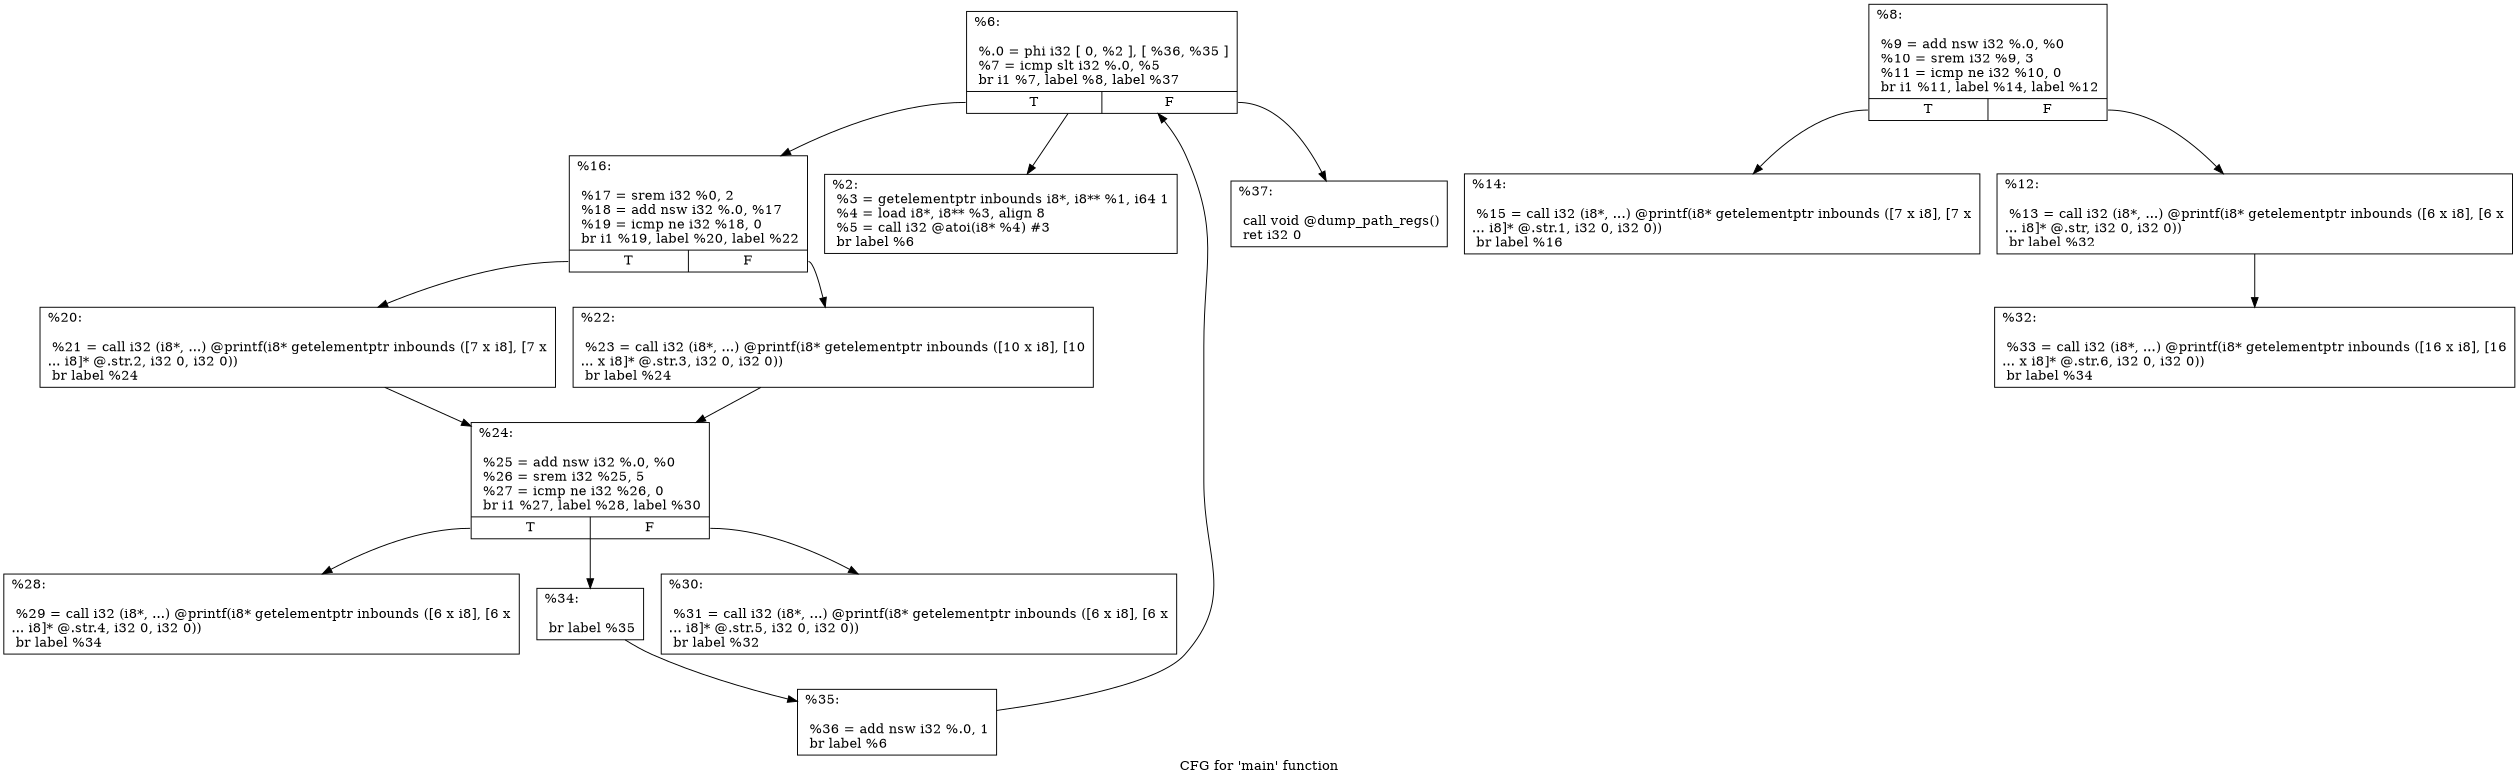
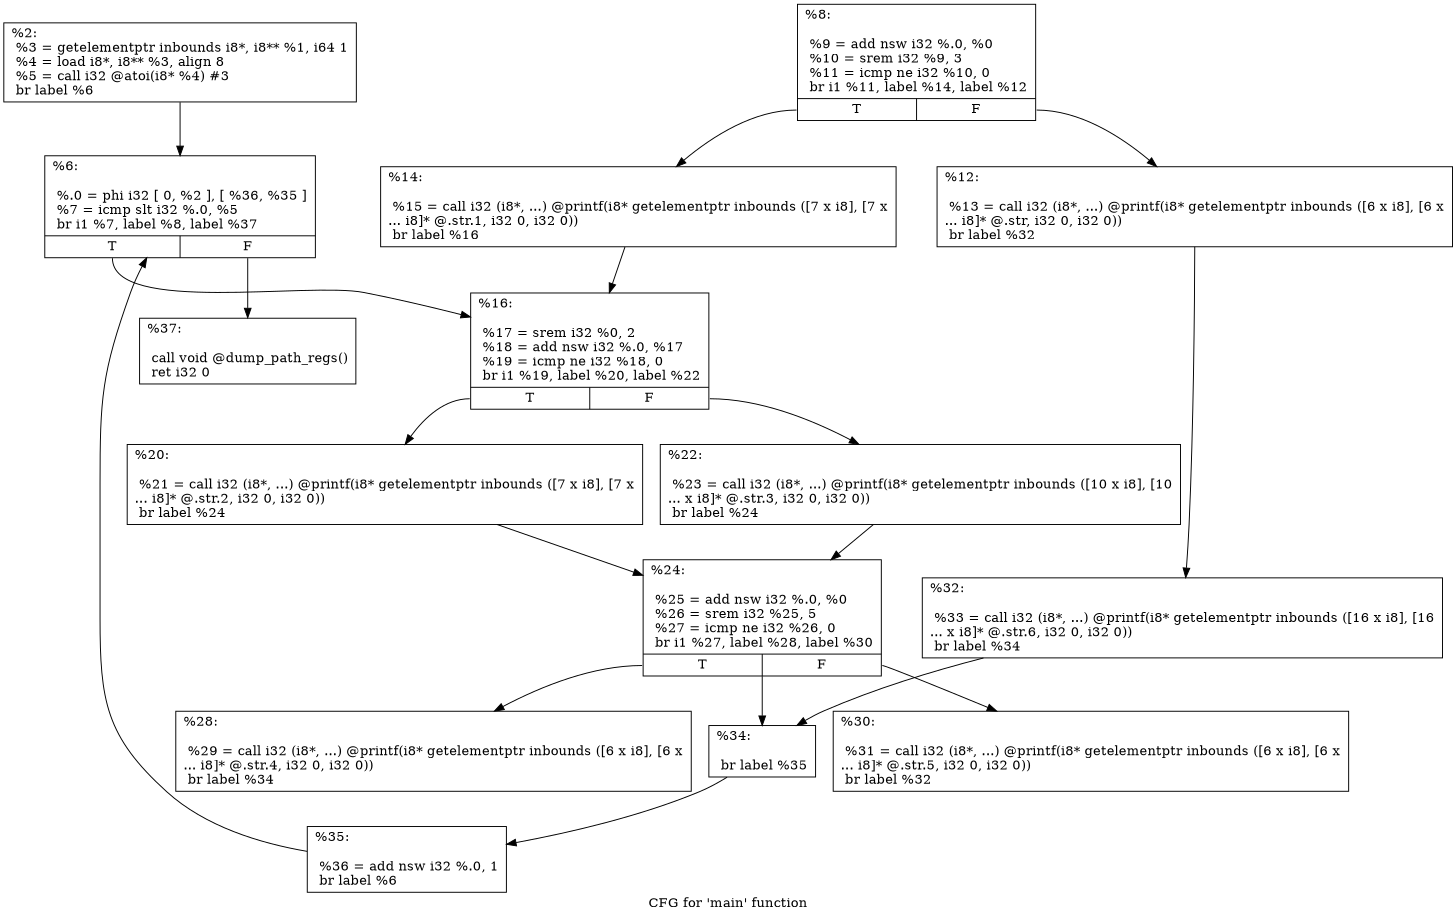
edge "%6:" -> "%2:": reversed
edge "%14:" -> "%16:": added
edge "%32:" -> "%34:": added
